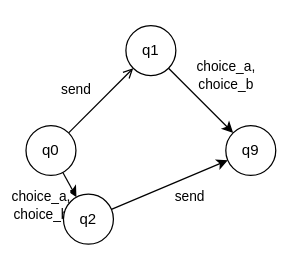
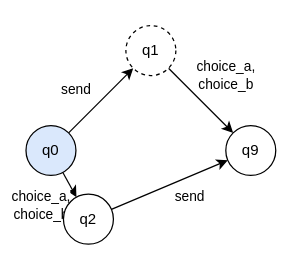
node "q1": style solid -> dashed
edge "q0" -> "q1": arrowhead open -> classic
node "q0": fillcolor #ffffff -> #dae8fc
